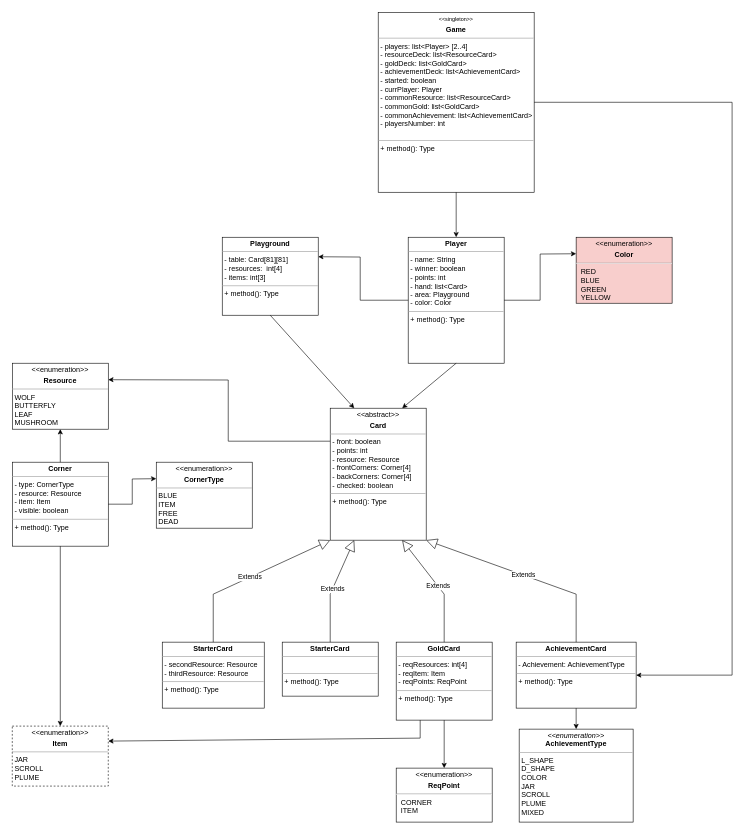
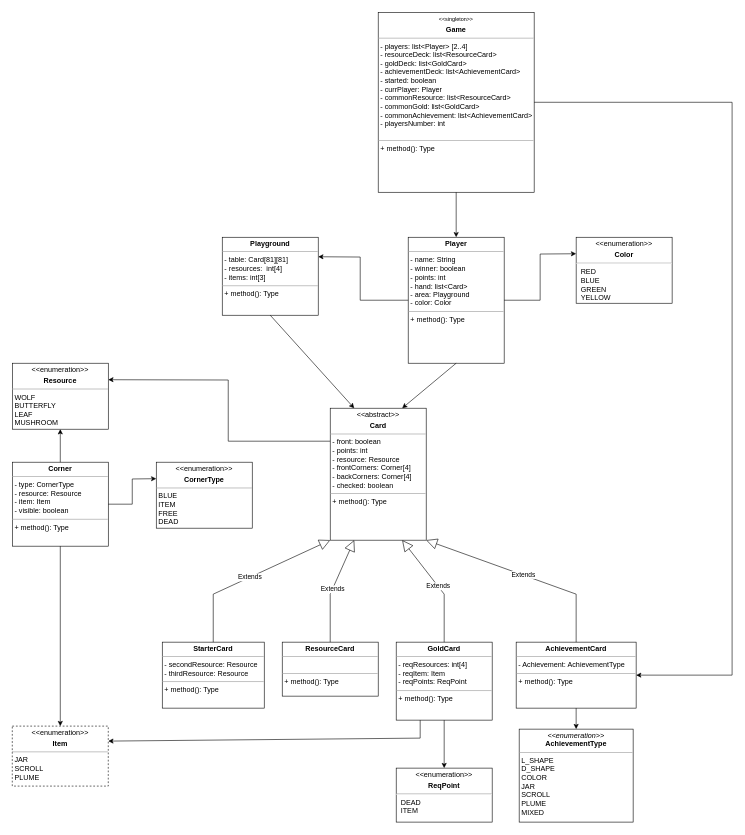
node "<<enumeration>> Color RED BLUE GREEN YELLOW": fillcolor #f8cecc -> #ffffff
node "StarterCard + method(): Type": label "StarterCard + method(): Type" -> "ResourceCard + method(): Type"
node "<<enumeration>> ReqPoint CORNER ITEM": label "<<enumeration>> ReqPoint CORNER ITEM" -> "<<enumeration>> ReqPoint DEAD ITEM"
